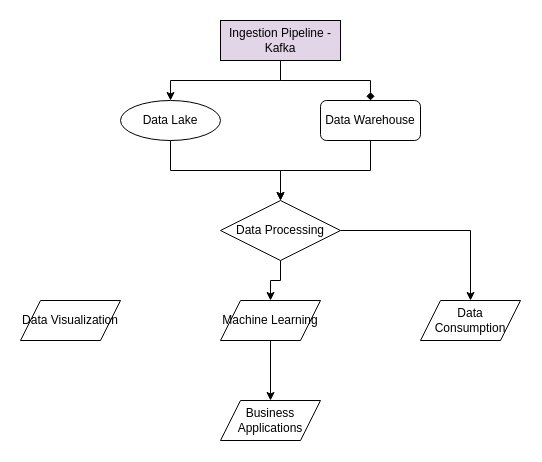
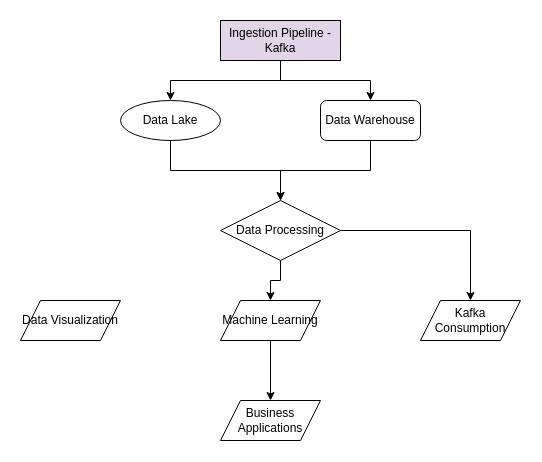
edge "Ingestion Pipeline - Kafka" -> "Data Warehouse": arrowhead diamond -> classic
node "Data Consumption": label "Data Consumption" -> "Kafka Consumption"
